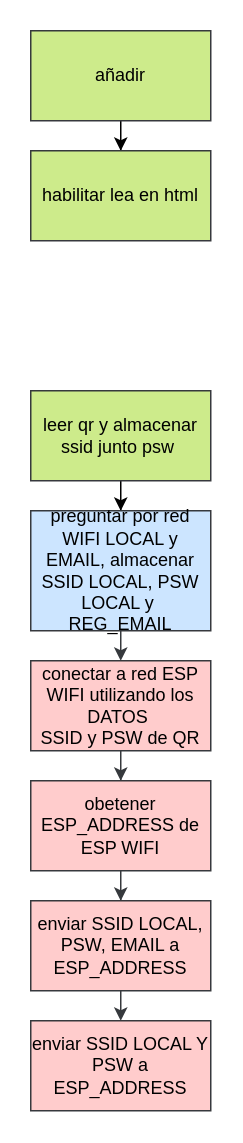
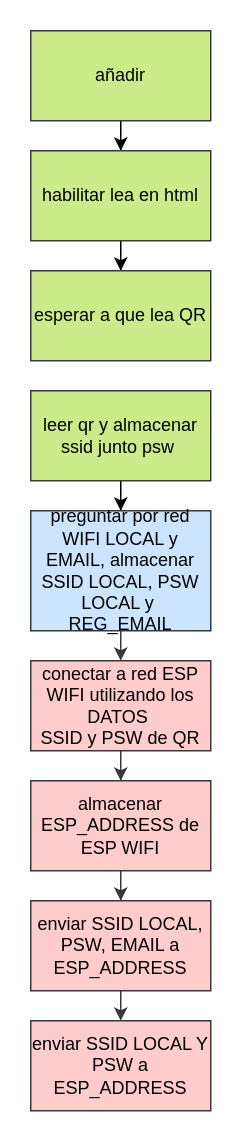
edge "habilitar lea en html" -> "esperar a que lea QR": added
node "esperar a que lea QR": added
node "obetener ESP_ADDRESS de ESP WIFI": label "obetener ESP_ADDRESS de ESP WIFI" -> "almacenar ESP_ADDRESS de ESP WIFI"
